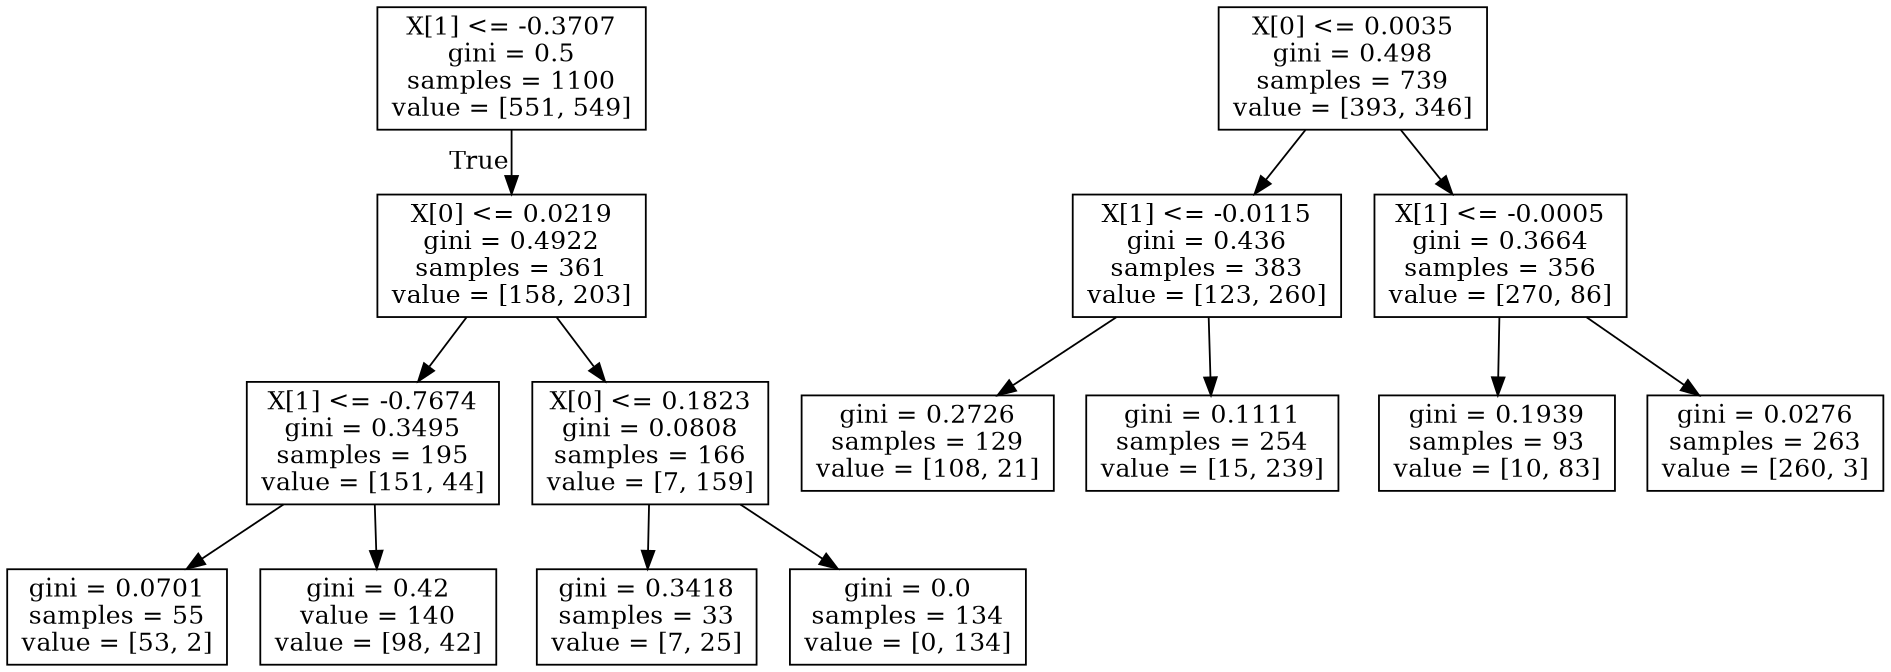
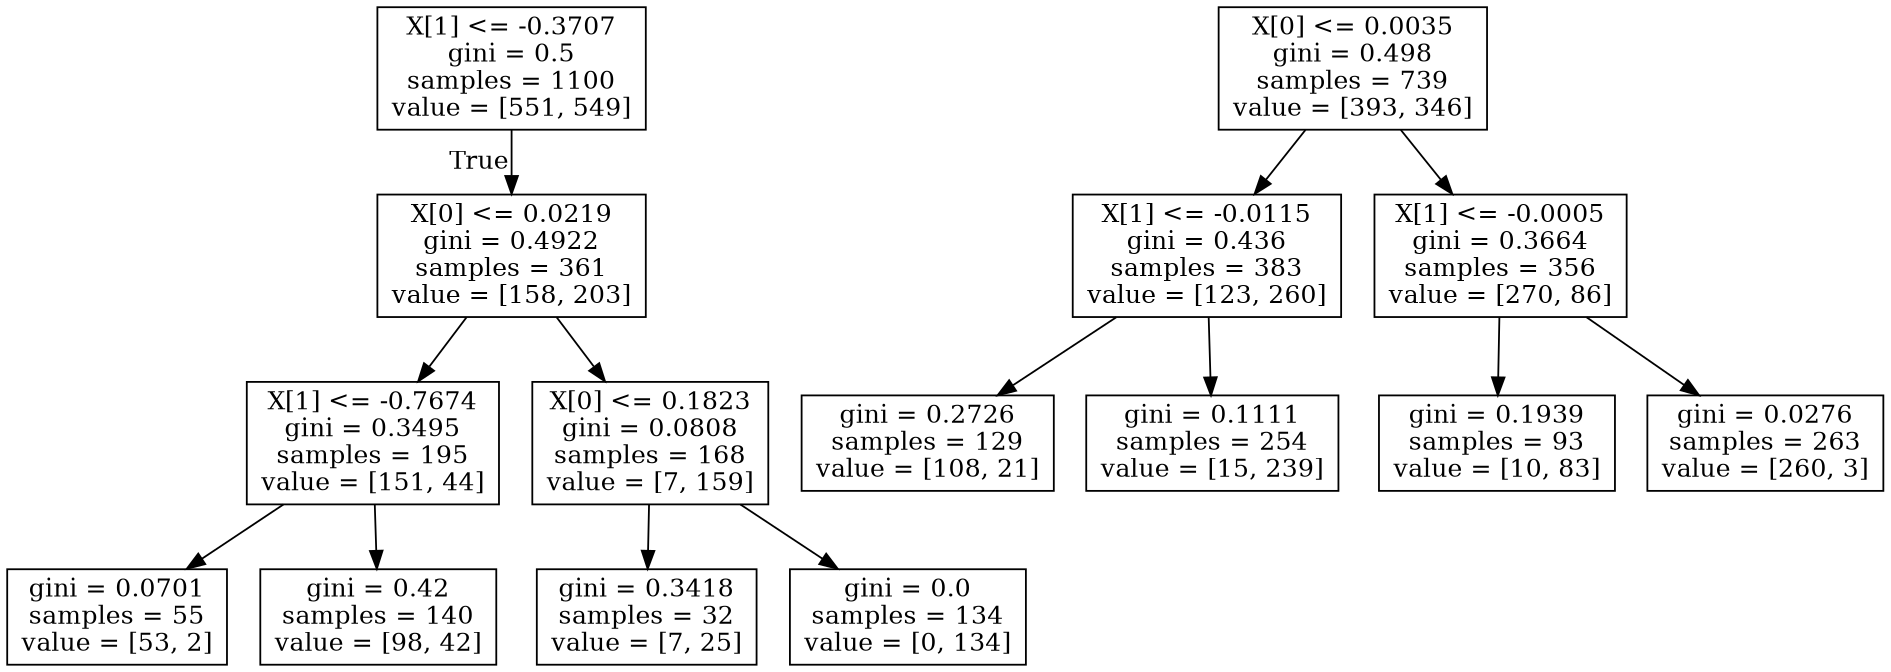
node "X[0] <= 0.1823 gini = 0.0808 samples = 166 value = [7, 159]": label "X[0] <= 0.1823 gini = 0.0808 samples = 166 value = [7, 159]" -> "X[0] <= 0.1823 gini = 0.0808 samples = 168 value = [7, 159]"
node "gini = 0.42 value = 140 value = [98, 42]": label "gini = 0.42 value = 140 value = [98, 42]" -> "gini = 0.42 samples = 140 value = [98, 42]"
node "gini = 0.3418 samples = 33 value = [7, 25]": label "gini = 0.3418 samples = 33 value = [7, 25]" -> "gini = 0.3418 samples = 32 value = [7, 25]"
